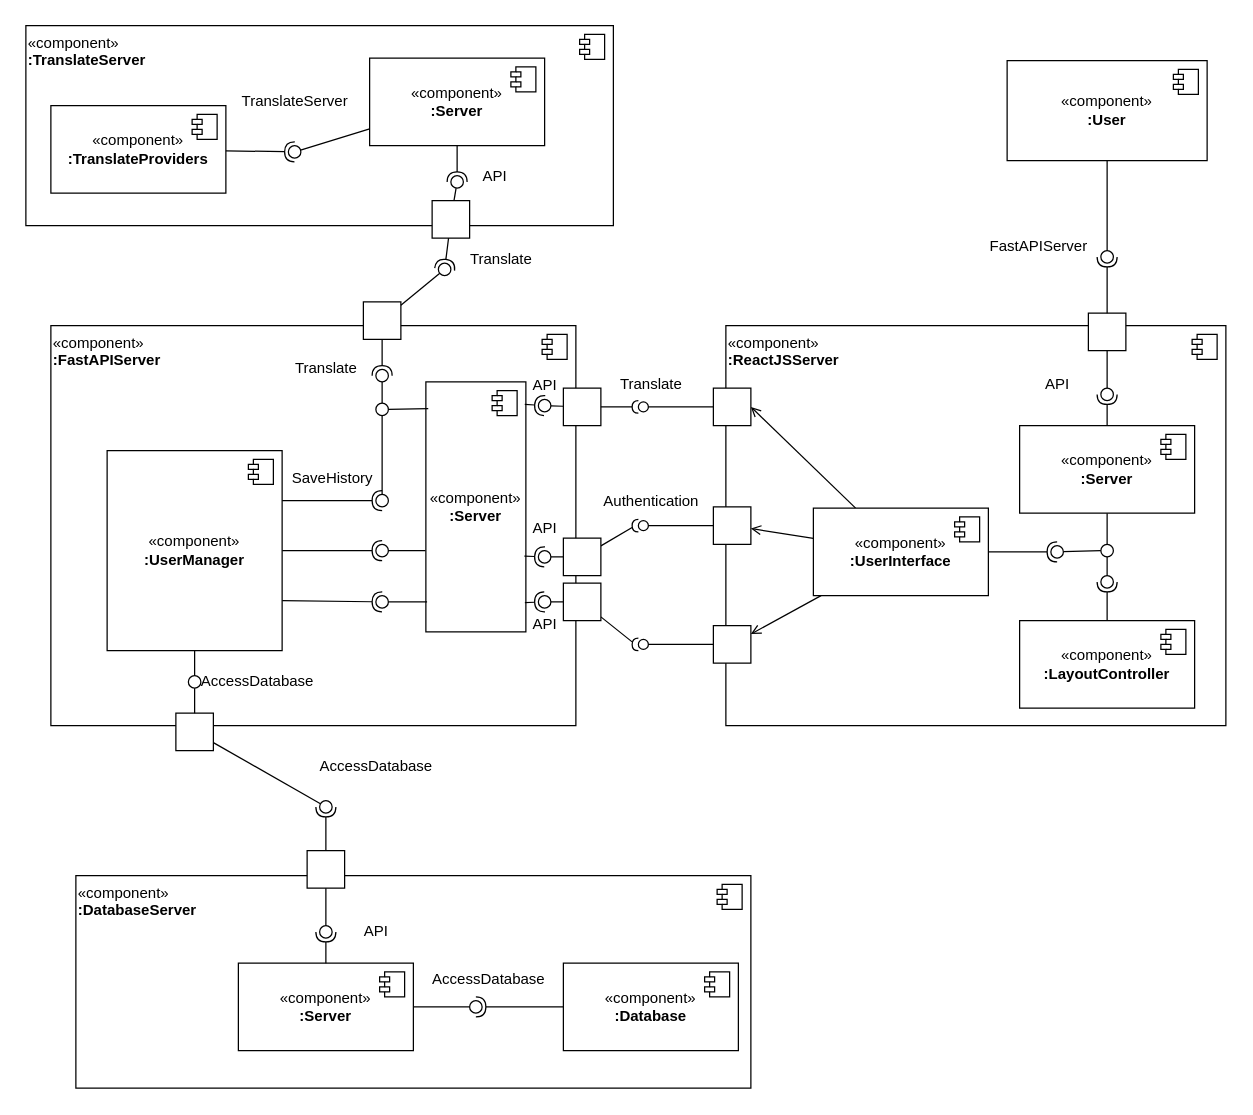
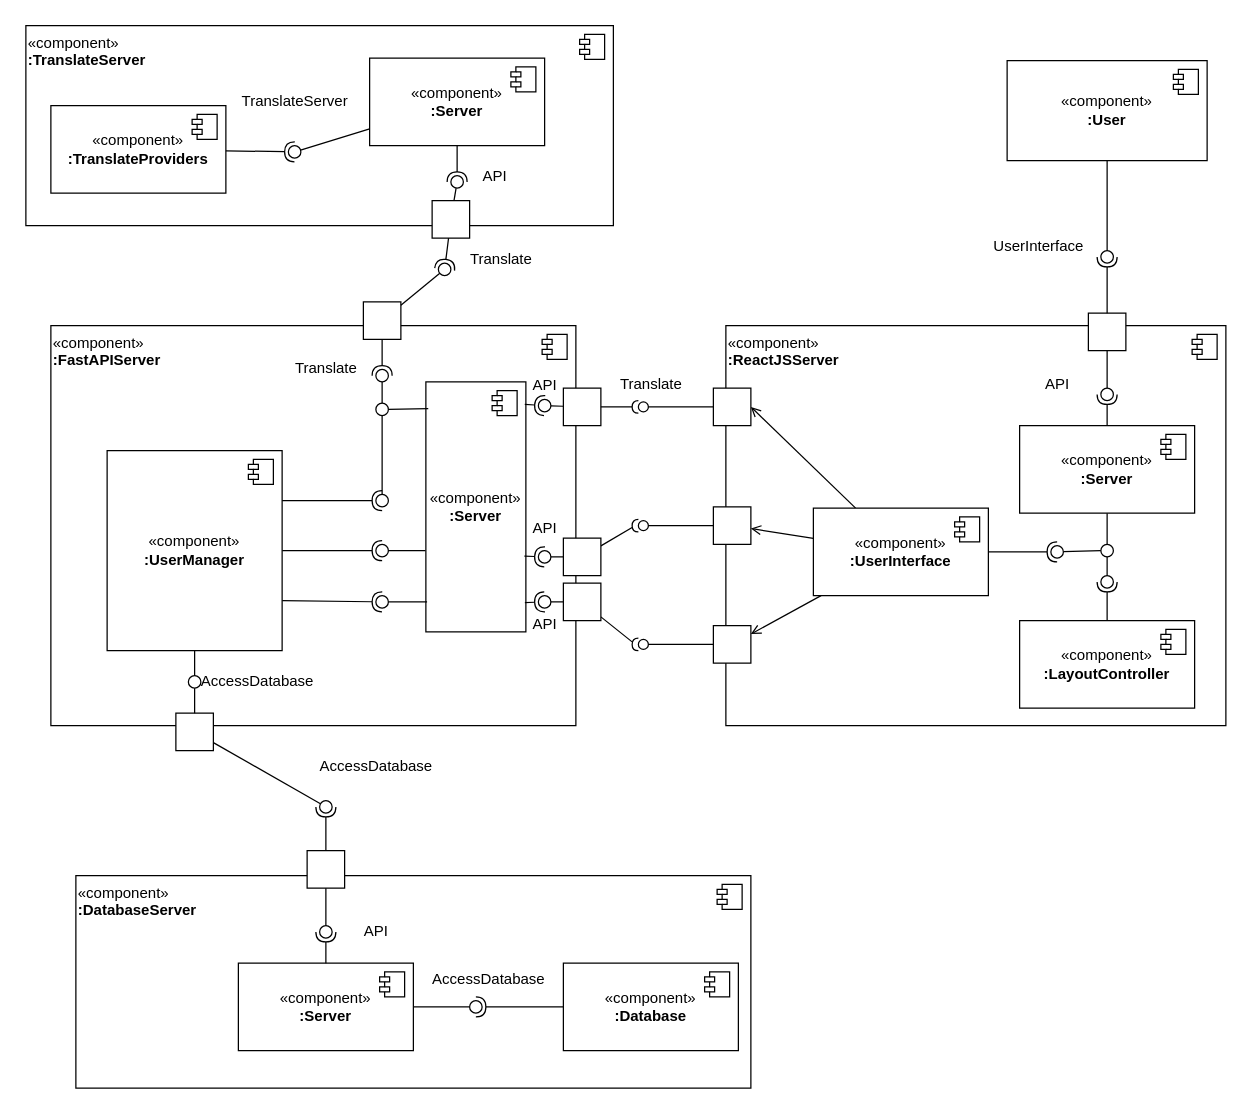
node "FastAPIServer": label "FastAPIServer" -> "UserInterface"
node "SaveHistory": removed
node "Authentication": removed
